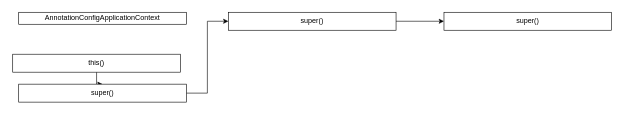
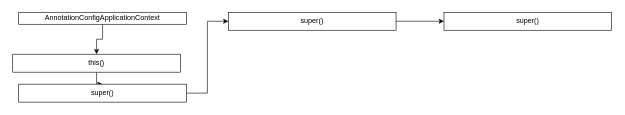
edge "AnnotationConfigApplicationContext" -> "this()": added
